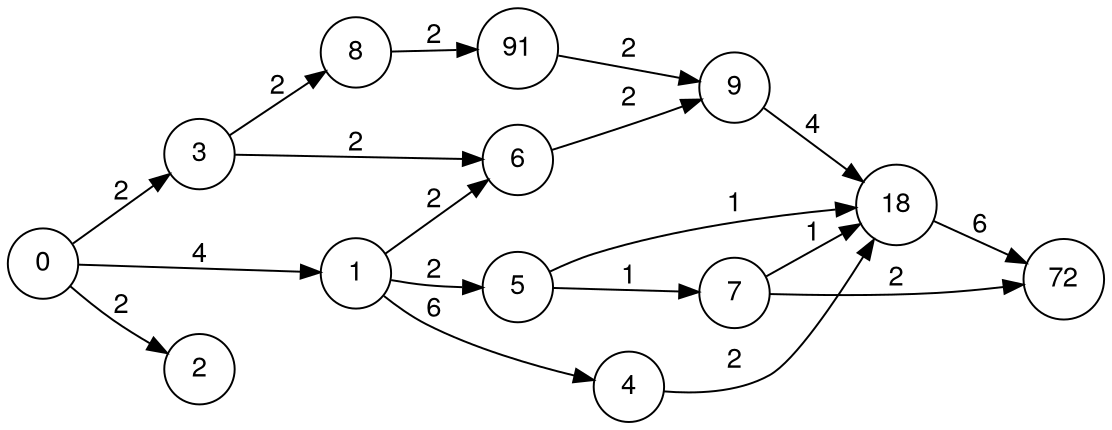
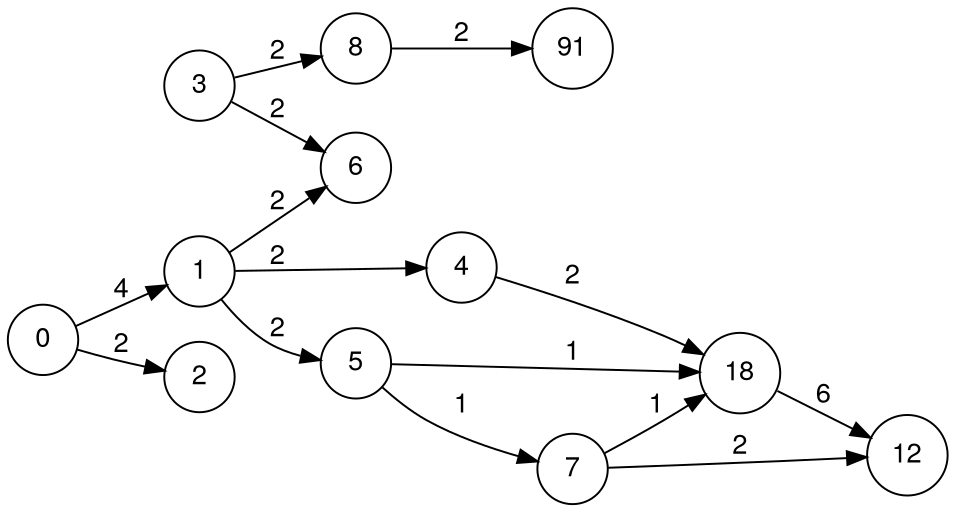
node "9": removed
edge "0" -> "3": removed, label "2"
node "72": label "72" -> "12"
edge "1" -> "4": label "6" -> "2"
